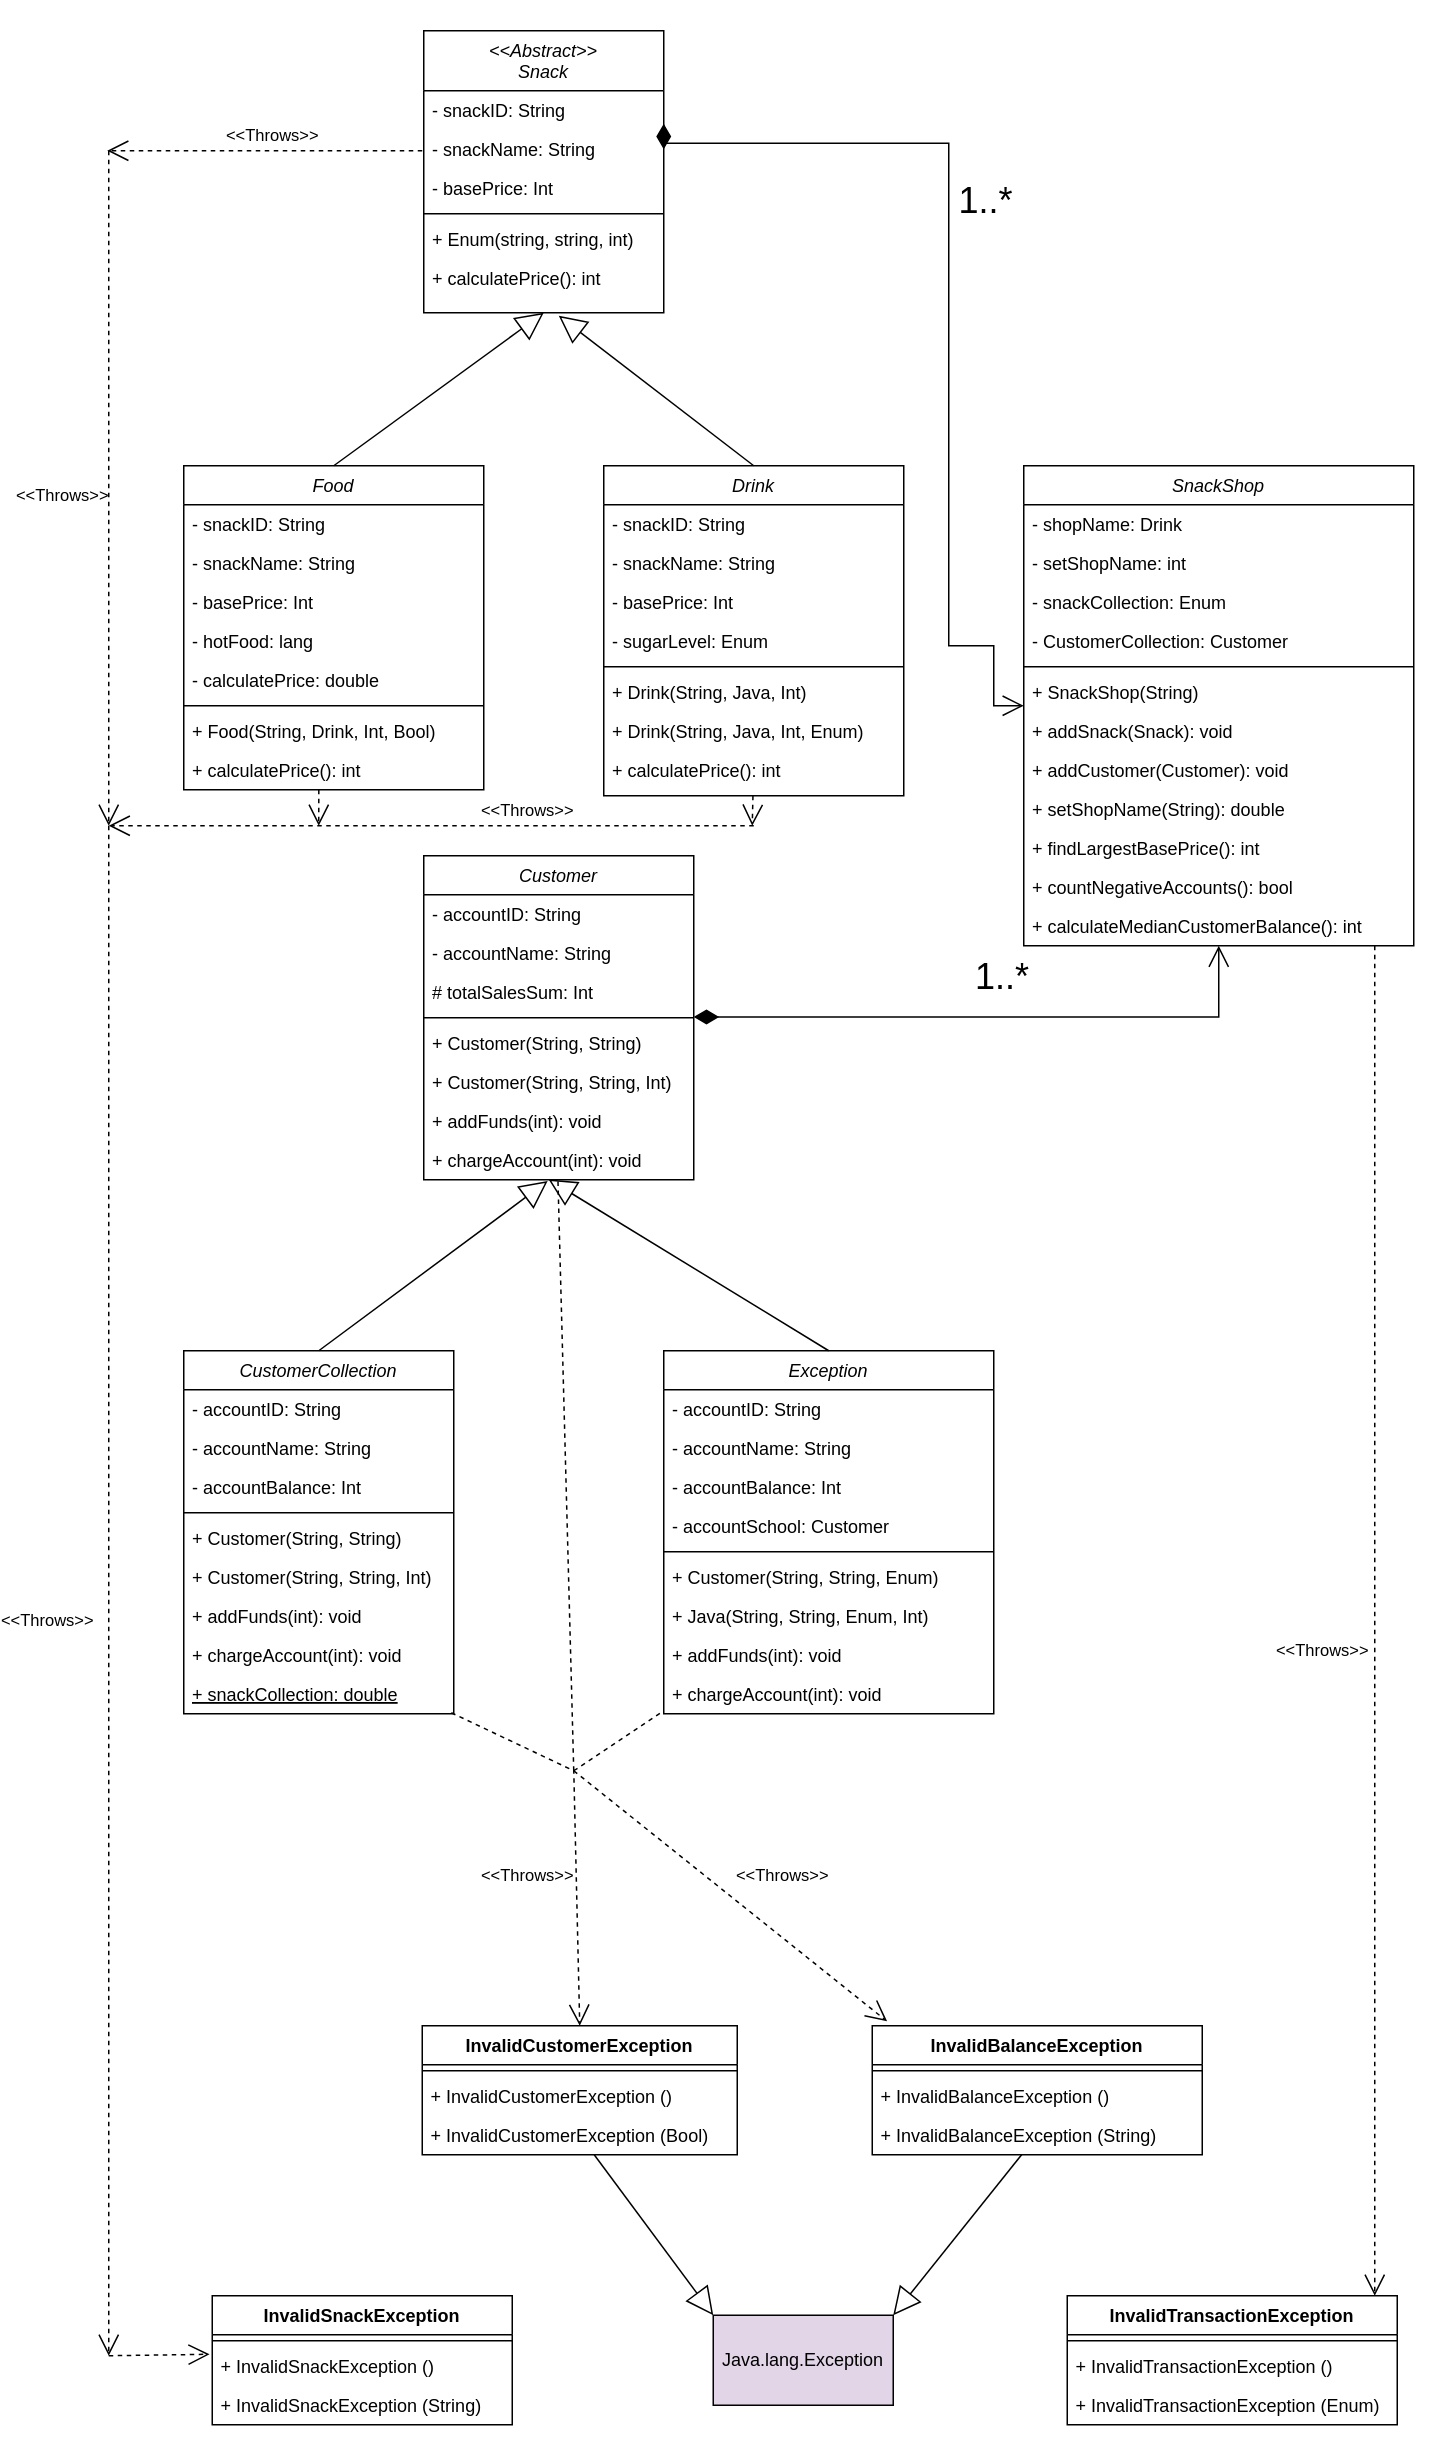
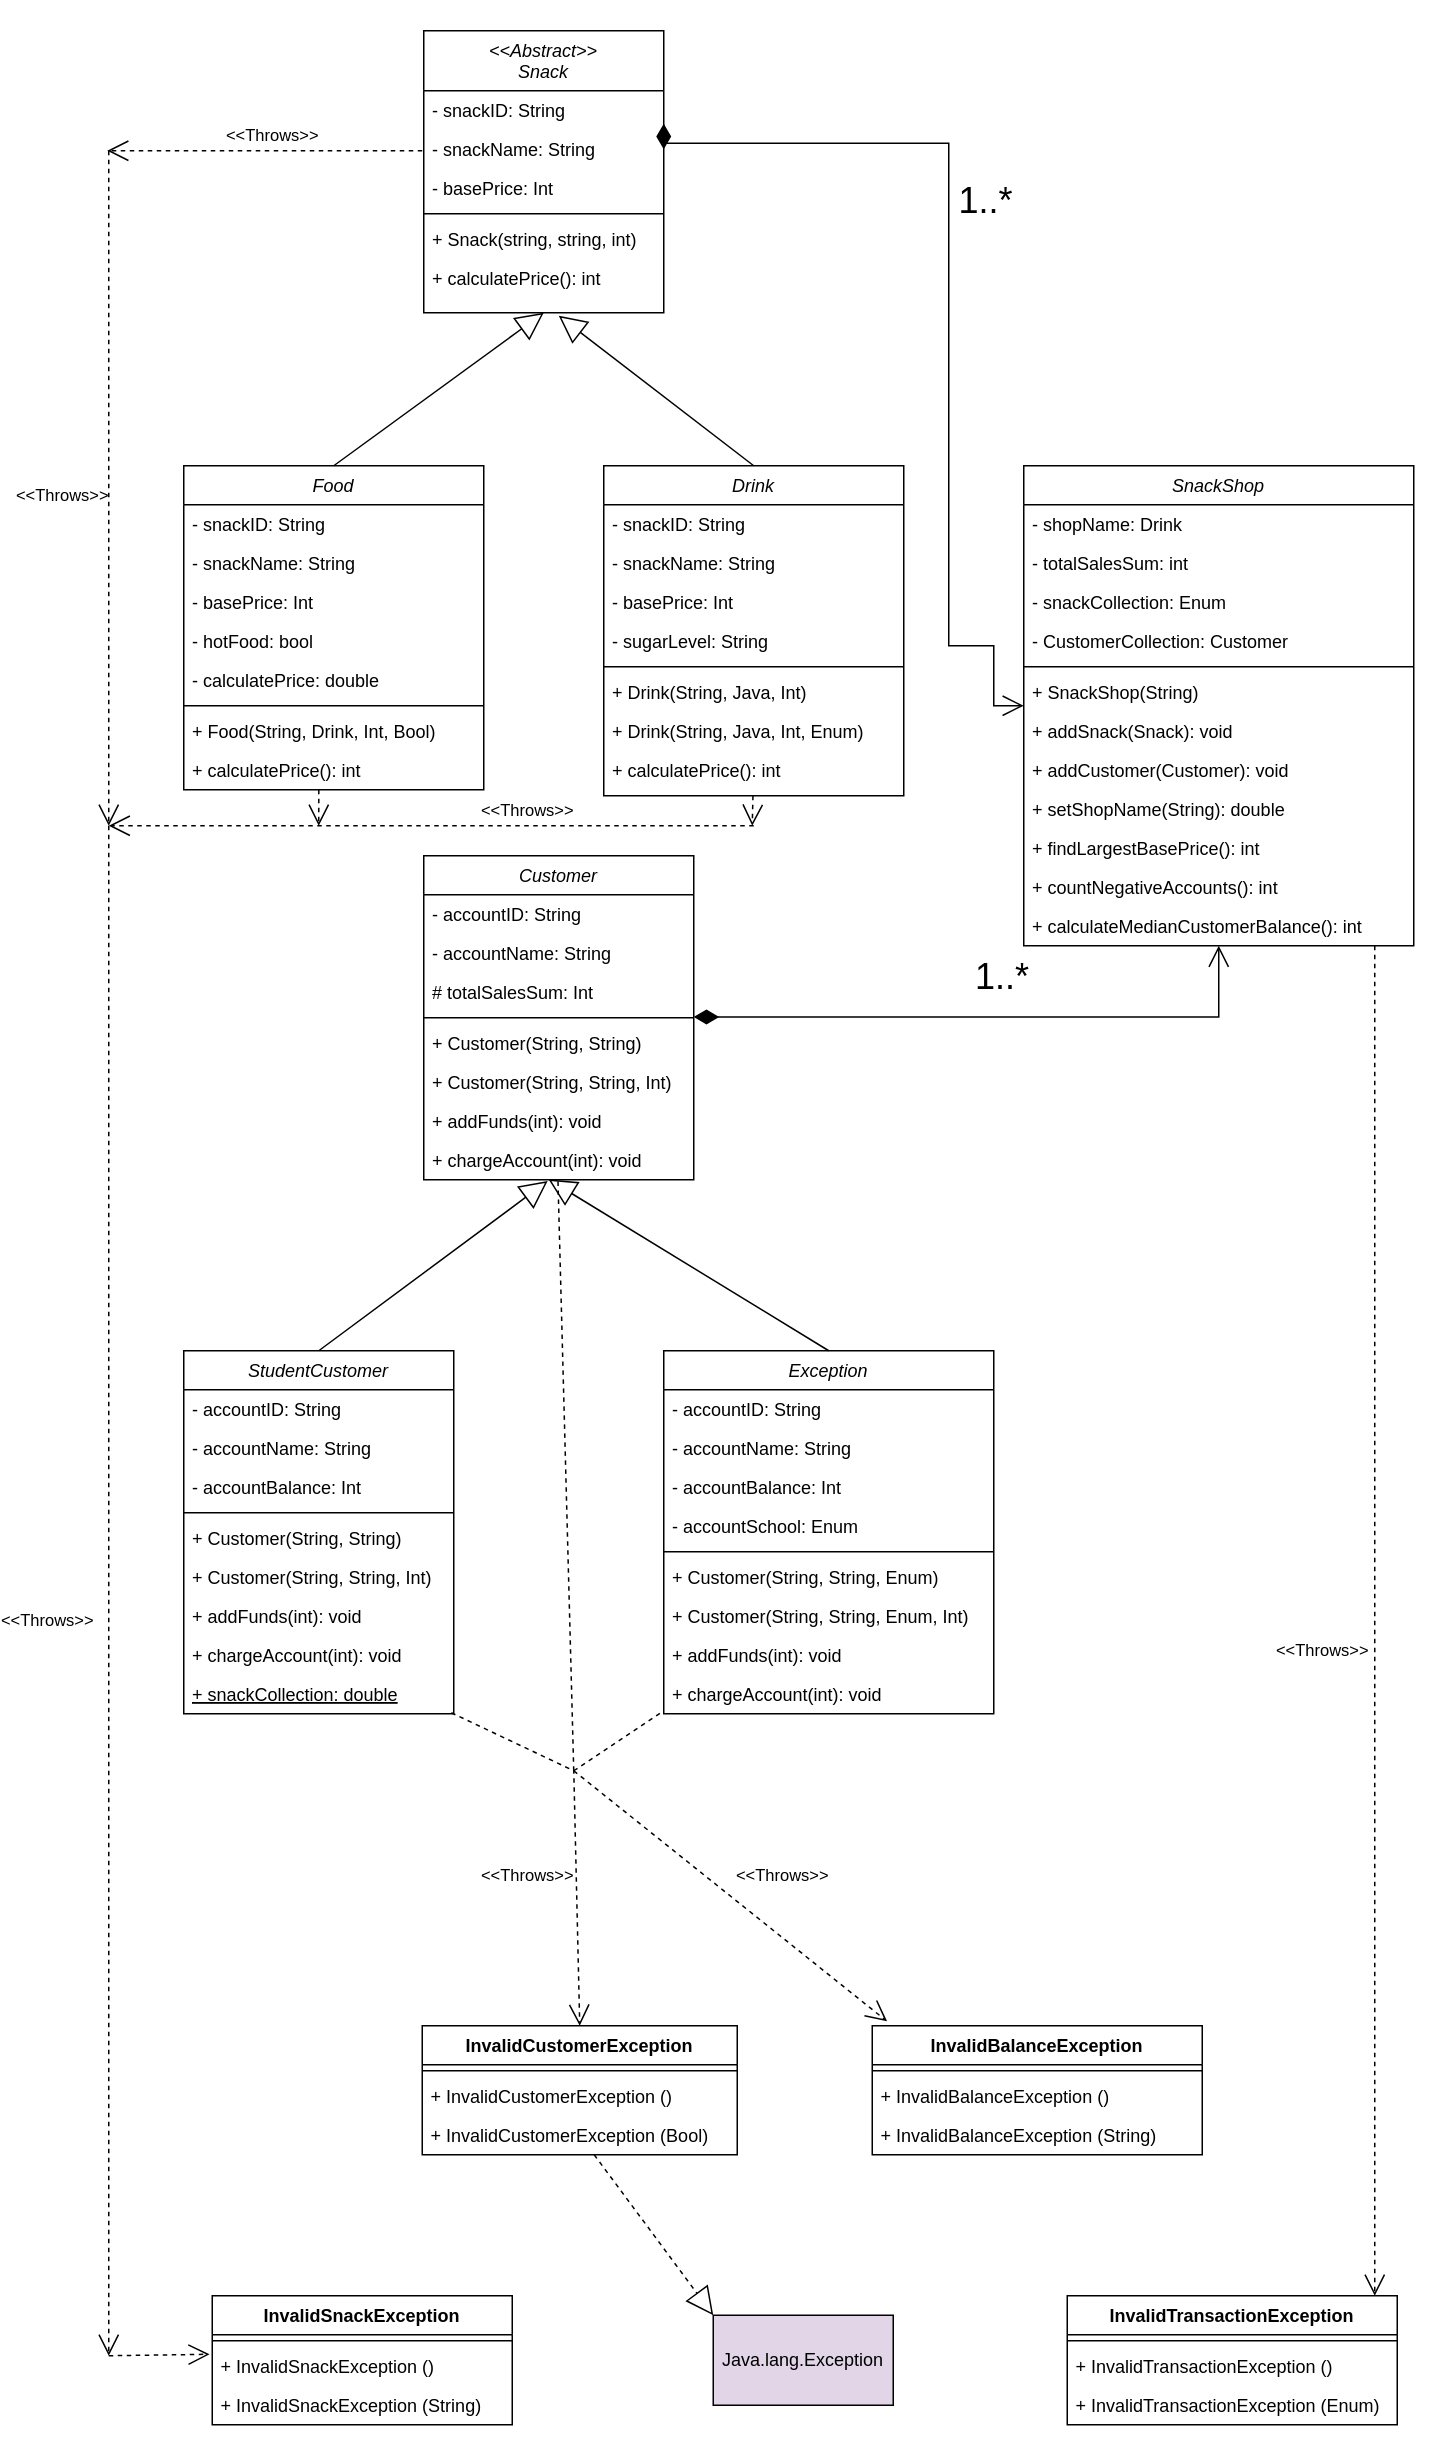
node "+ Enum(string, string, int)": label "+ Enum(string, string, int)" -> "+ Snack(string, string, int)"
node "- setShopName: int": label "- setShopName: int" -> "- totalSalesSum: int"
node "- hotFood: lang": label "- hotFood: lang" -> "- hotFood: bool"
node "- sugarLevel: Enum": label "- sugarLevel: Enum" -> "- sugarLevel: String"
node "+ countNegativeAccounts(): bool": label "+ countNegativeAccounts(): bool" -> "+ countNegativeAccounts(): int"
node "CustomerCollection": label "CustomerCollection" -> "StudentCustomer"
node "- accountSchool: Customer": label "- accountSchool: Customer" -> "- accountSchool: Enum"
node "+ Java(String, String, Enum, Int)": label "+ Java(String, String, Enum, Int)" -> "+ Customer(String, String, Enum, Int)"
edge "+ InvalidCustomerException (Bool)" -> "Java.lang.Exception": style solid -> dashed
edge "+ InvalidBalanceException (String)" -> "Java.lang.Exception": removed
